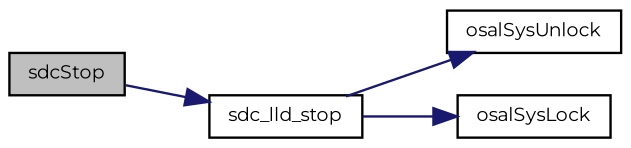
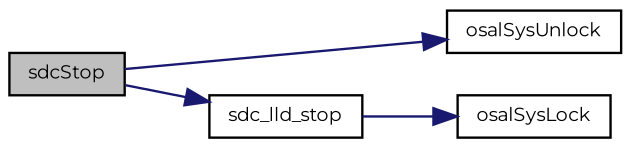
edge "sdc_lld_stop" -> "osalSysUnlock": now "sdcStop" -> "osalSysUnlock"
